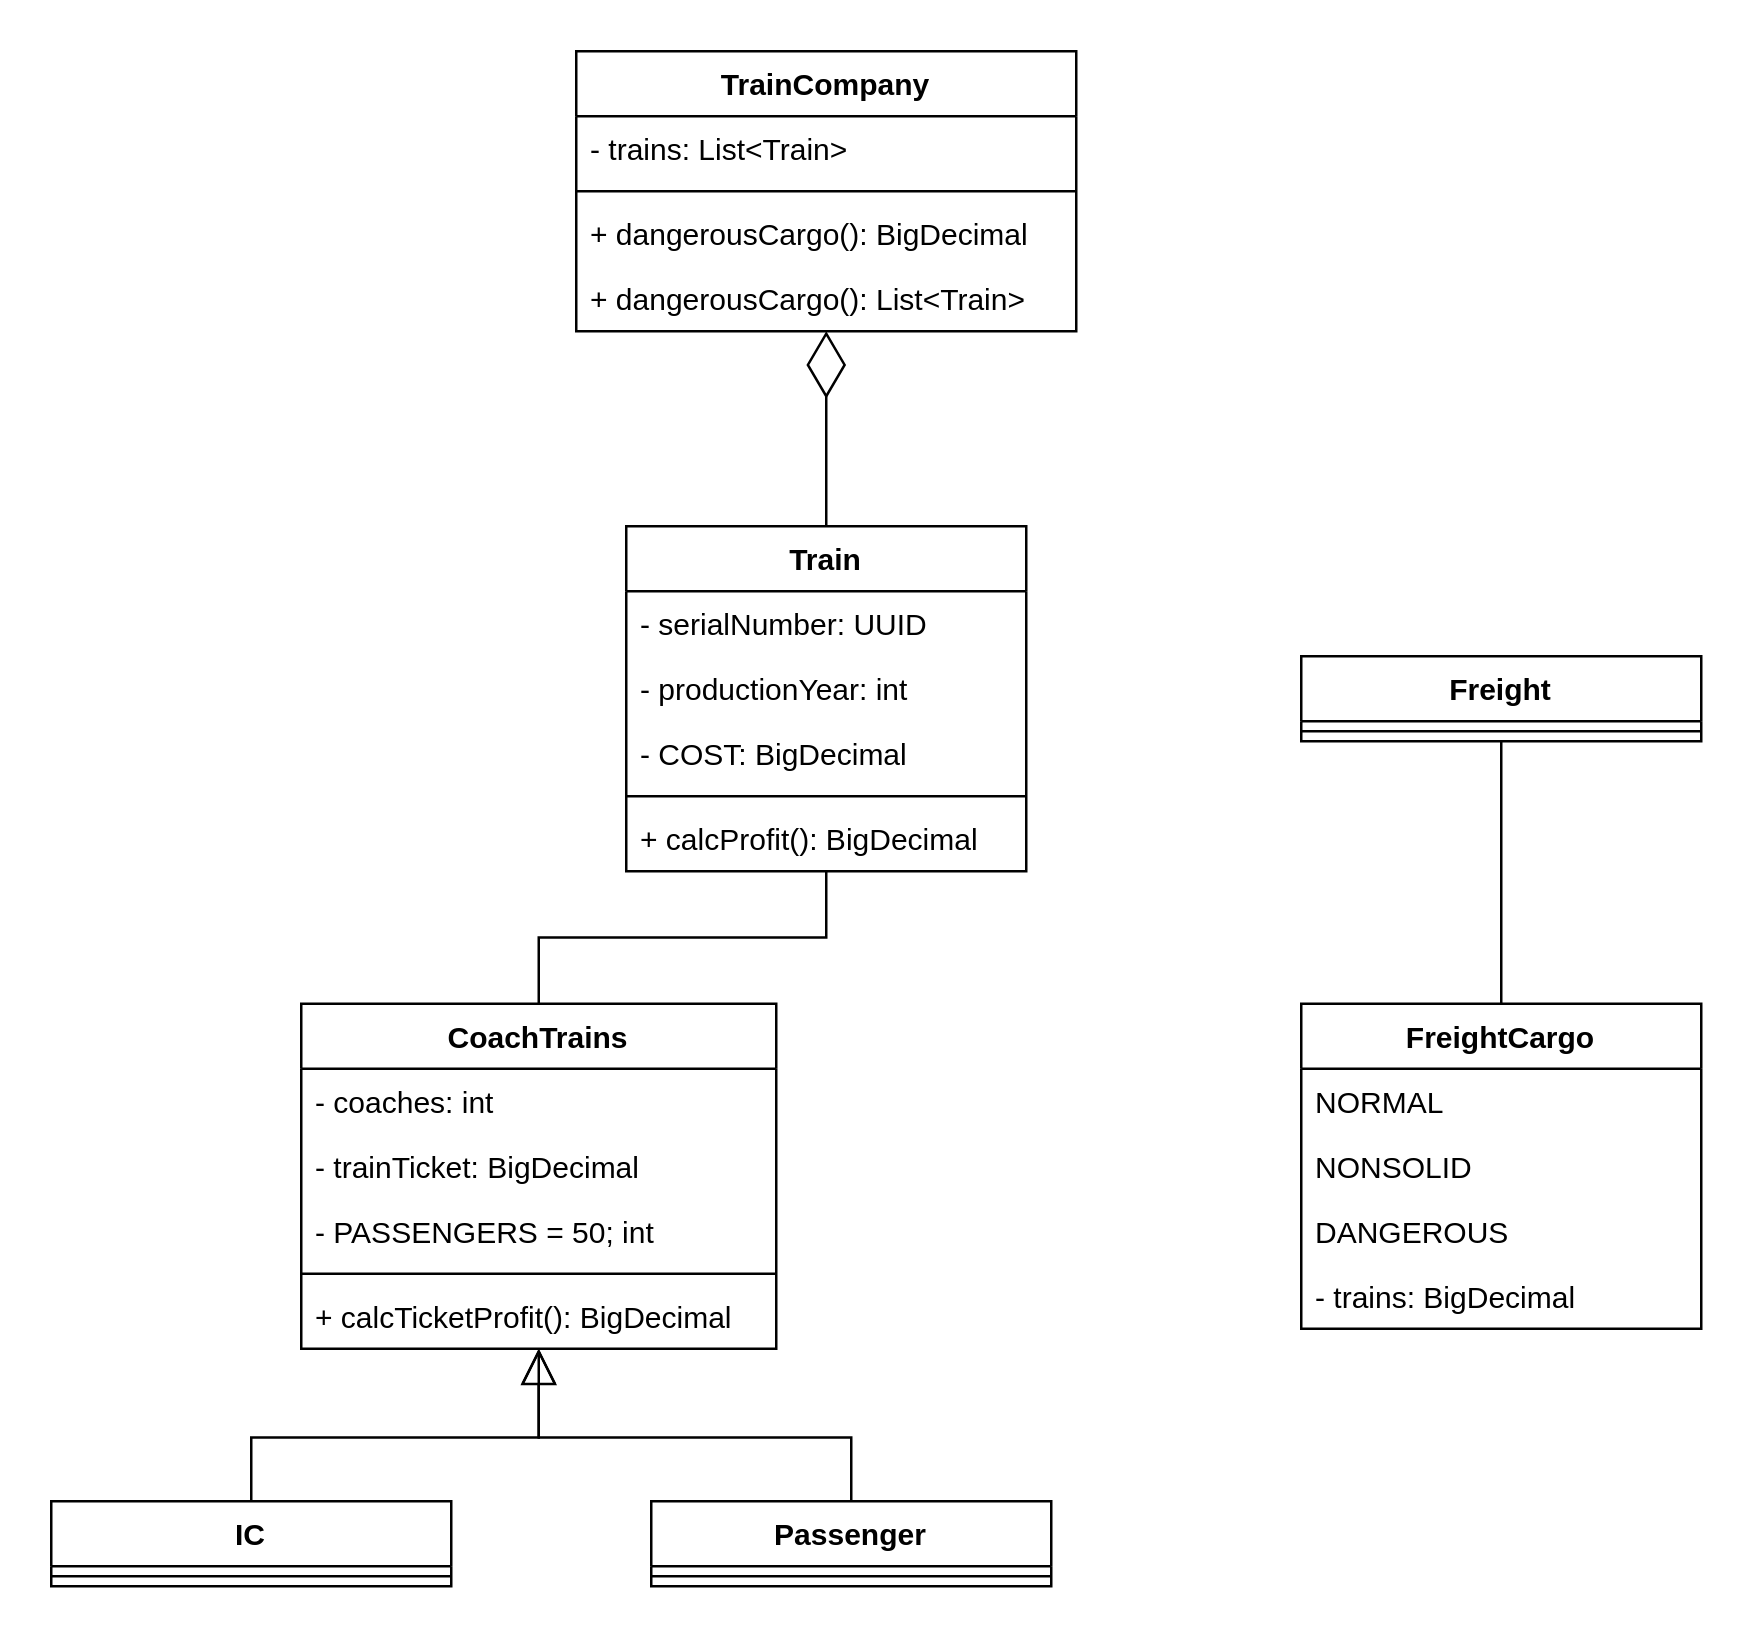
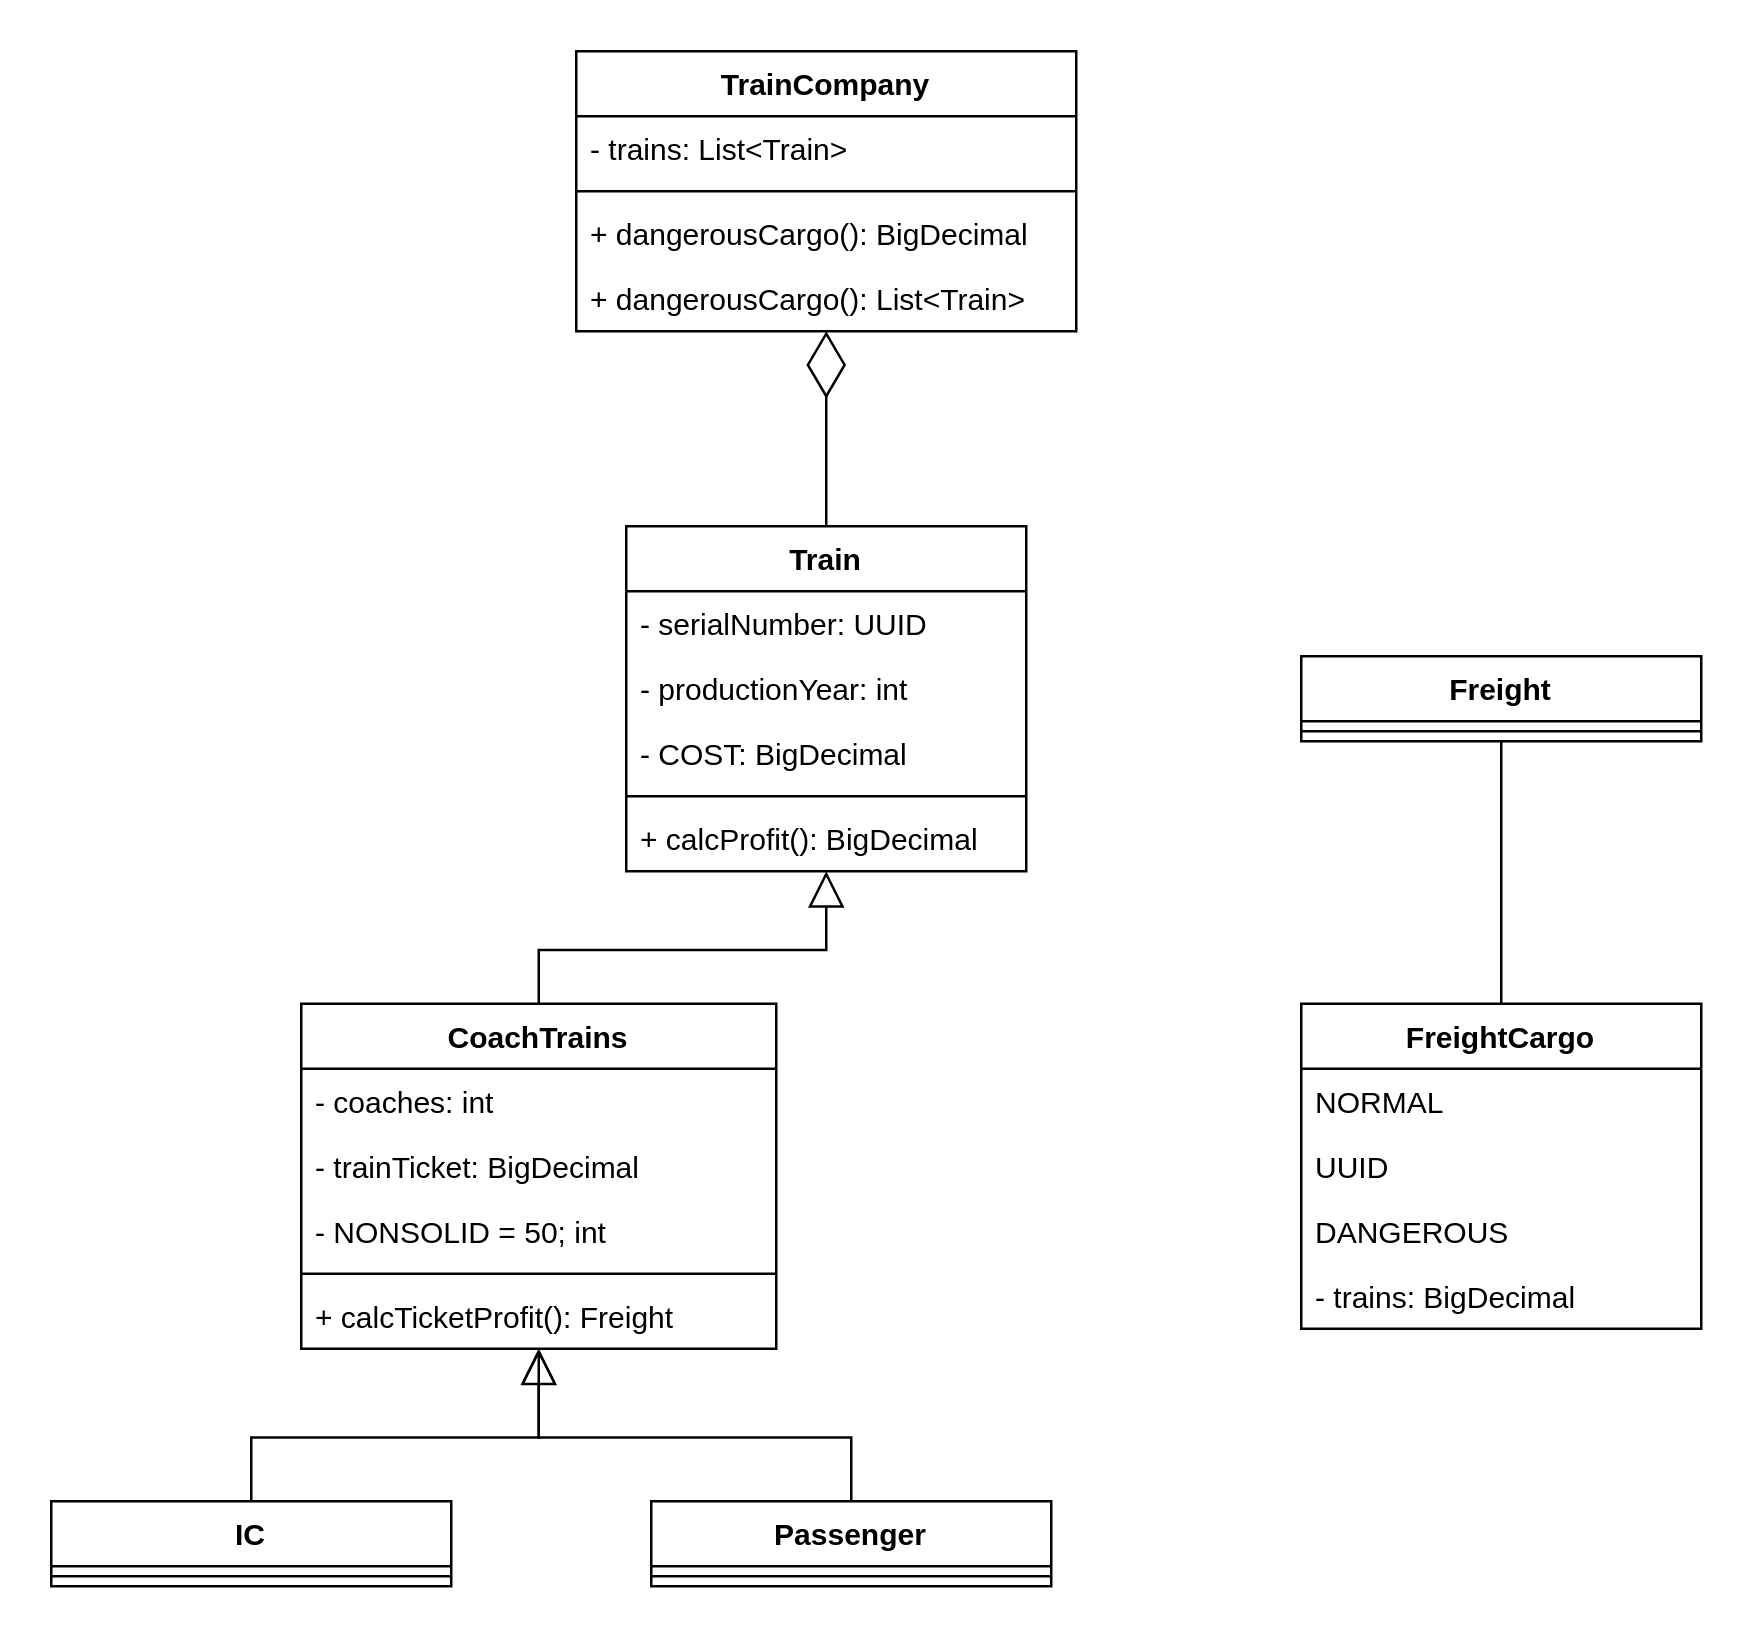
edge "Train" -- "CoachTrains": arrowhead none -> block
node "NONSOLID": label "NONSOLID" -> "UUID"
node "- PASSENGERS = 50; int": label "- PASSENGERS = 50; int" -> "- NONSOLID = 50; int"
node "+ calcTicketProfit(): BigDecimal": label "+ calcTicketProfit(): BigDecimal" -> "+ calcTicketProfit(): Freight"
